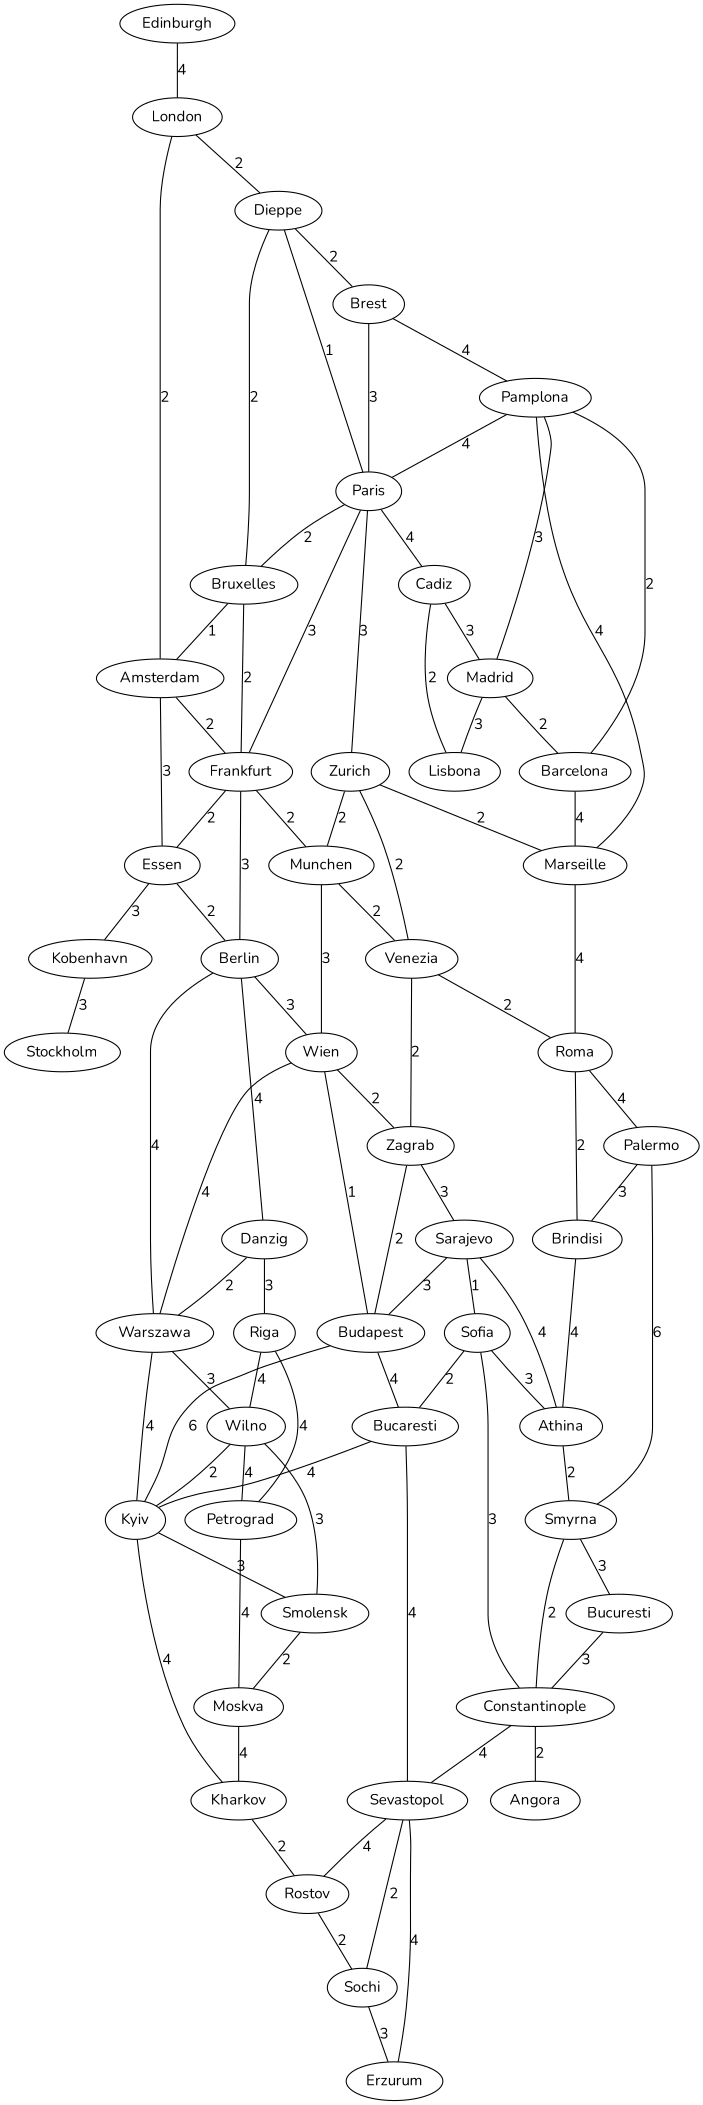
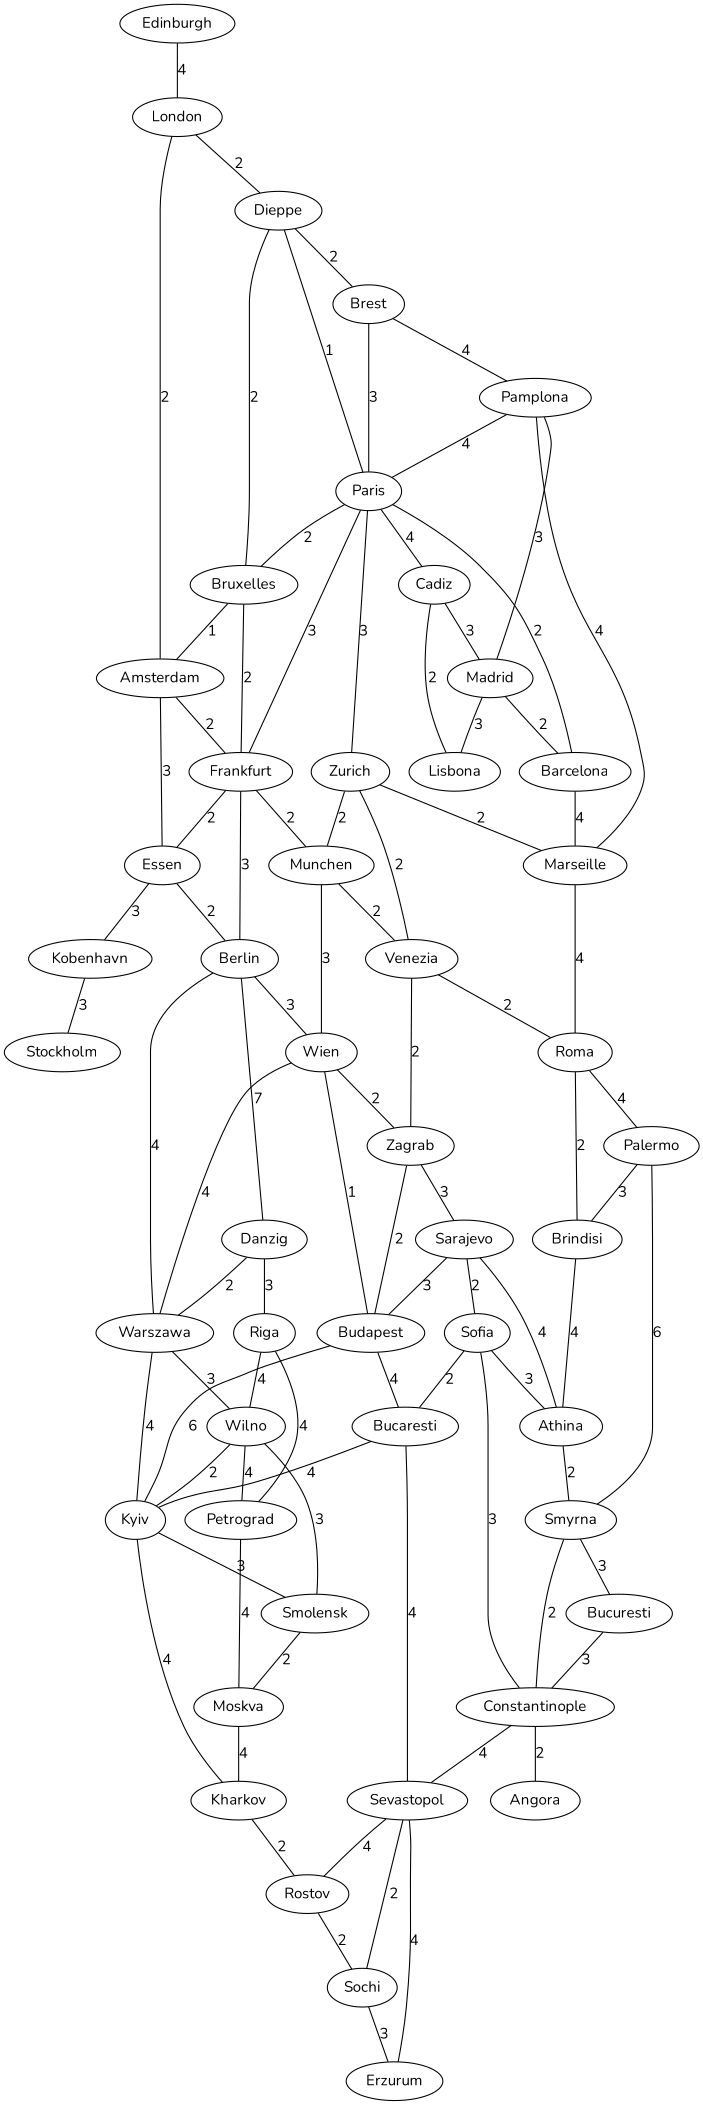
edge "Pamplona" -- "Barcelona": now "Paris" -- "Barcelona"
edge "Berlin" -- "Danzig": label "4" -> "7"
edge "Sarajevo" -- "Sofia": label "1" -> "2"
